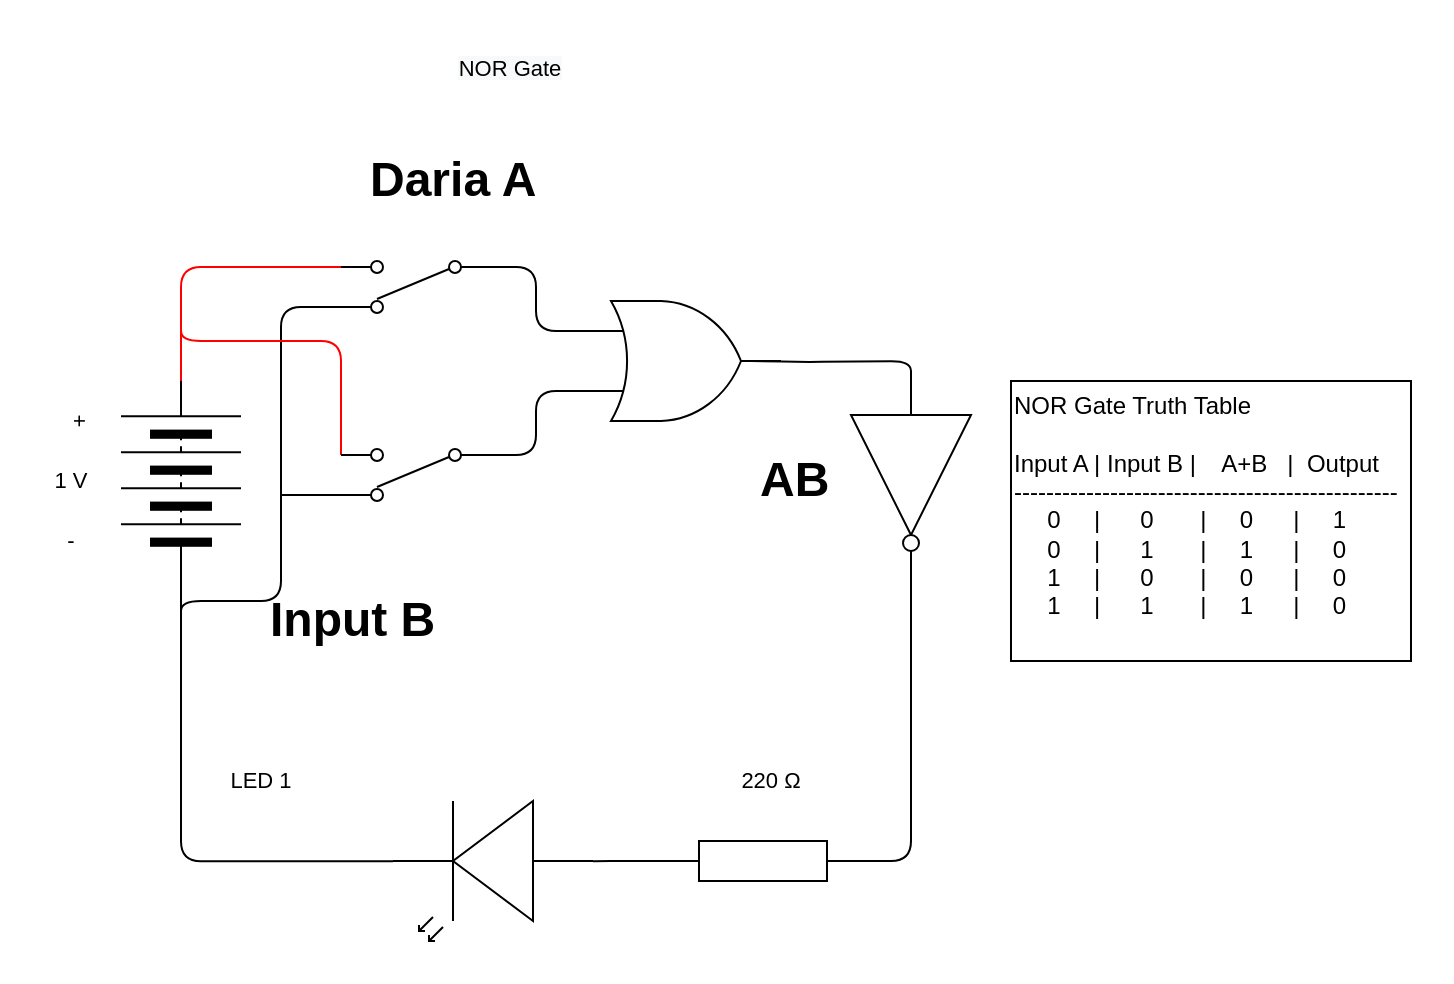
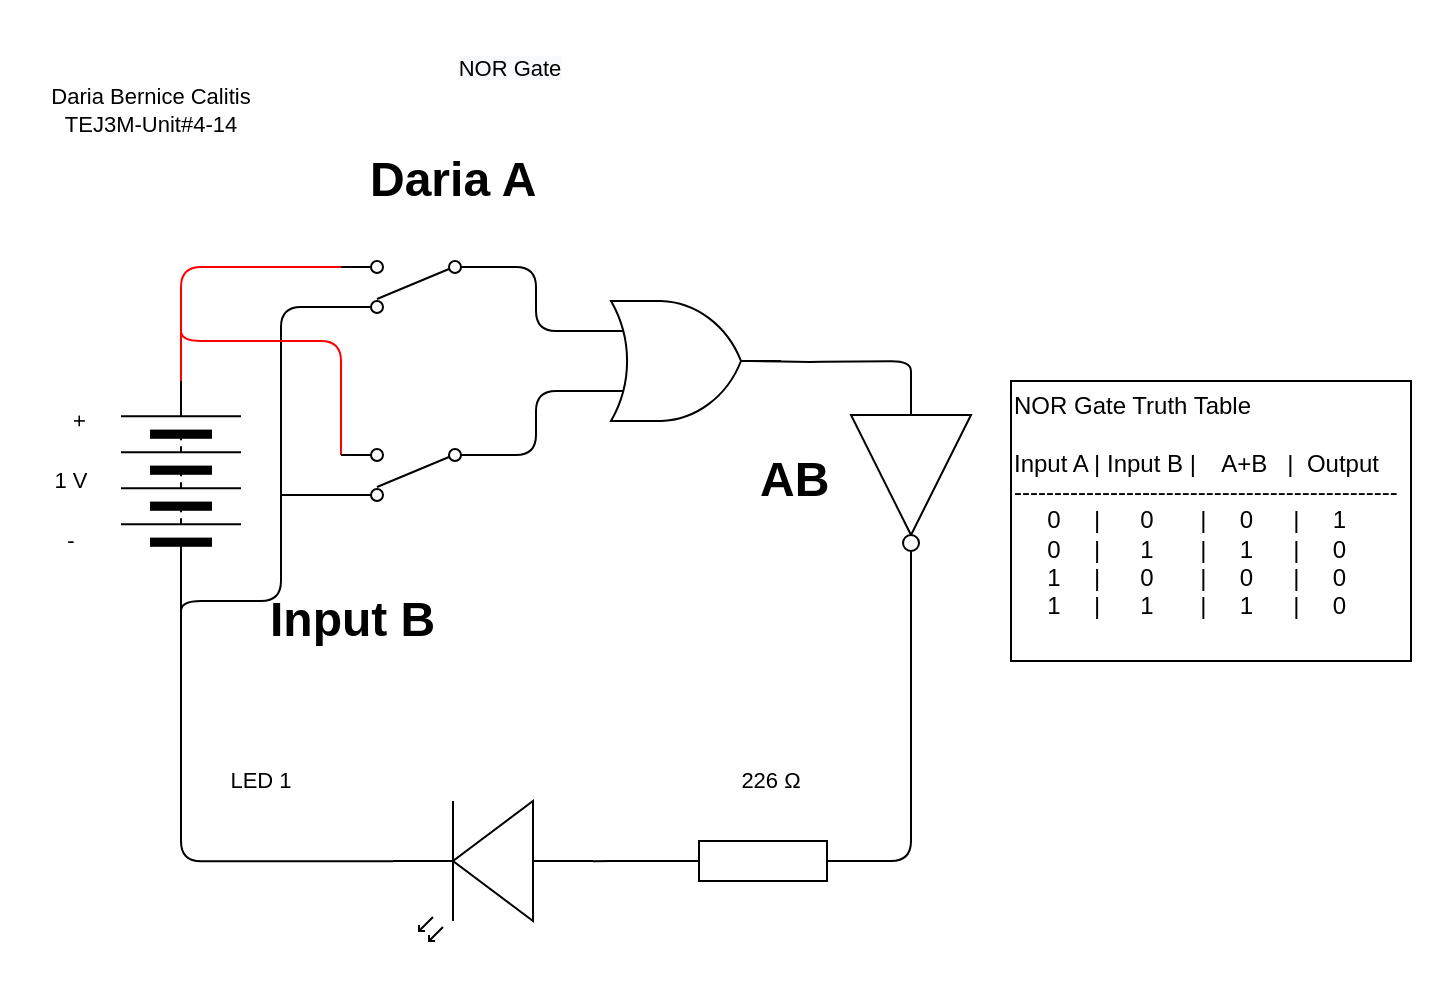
node "Daria Bernice Calitis TEJ3M-Unit#4-14": added
node "220 Ω": label "220 Ω" -> "226 Ω"
